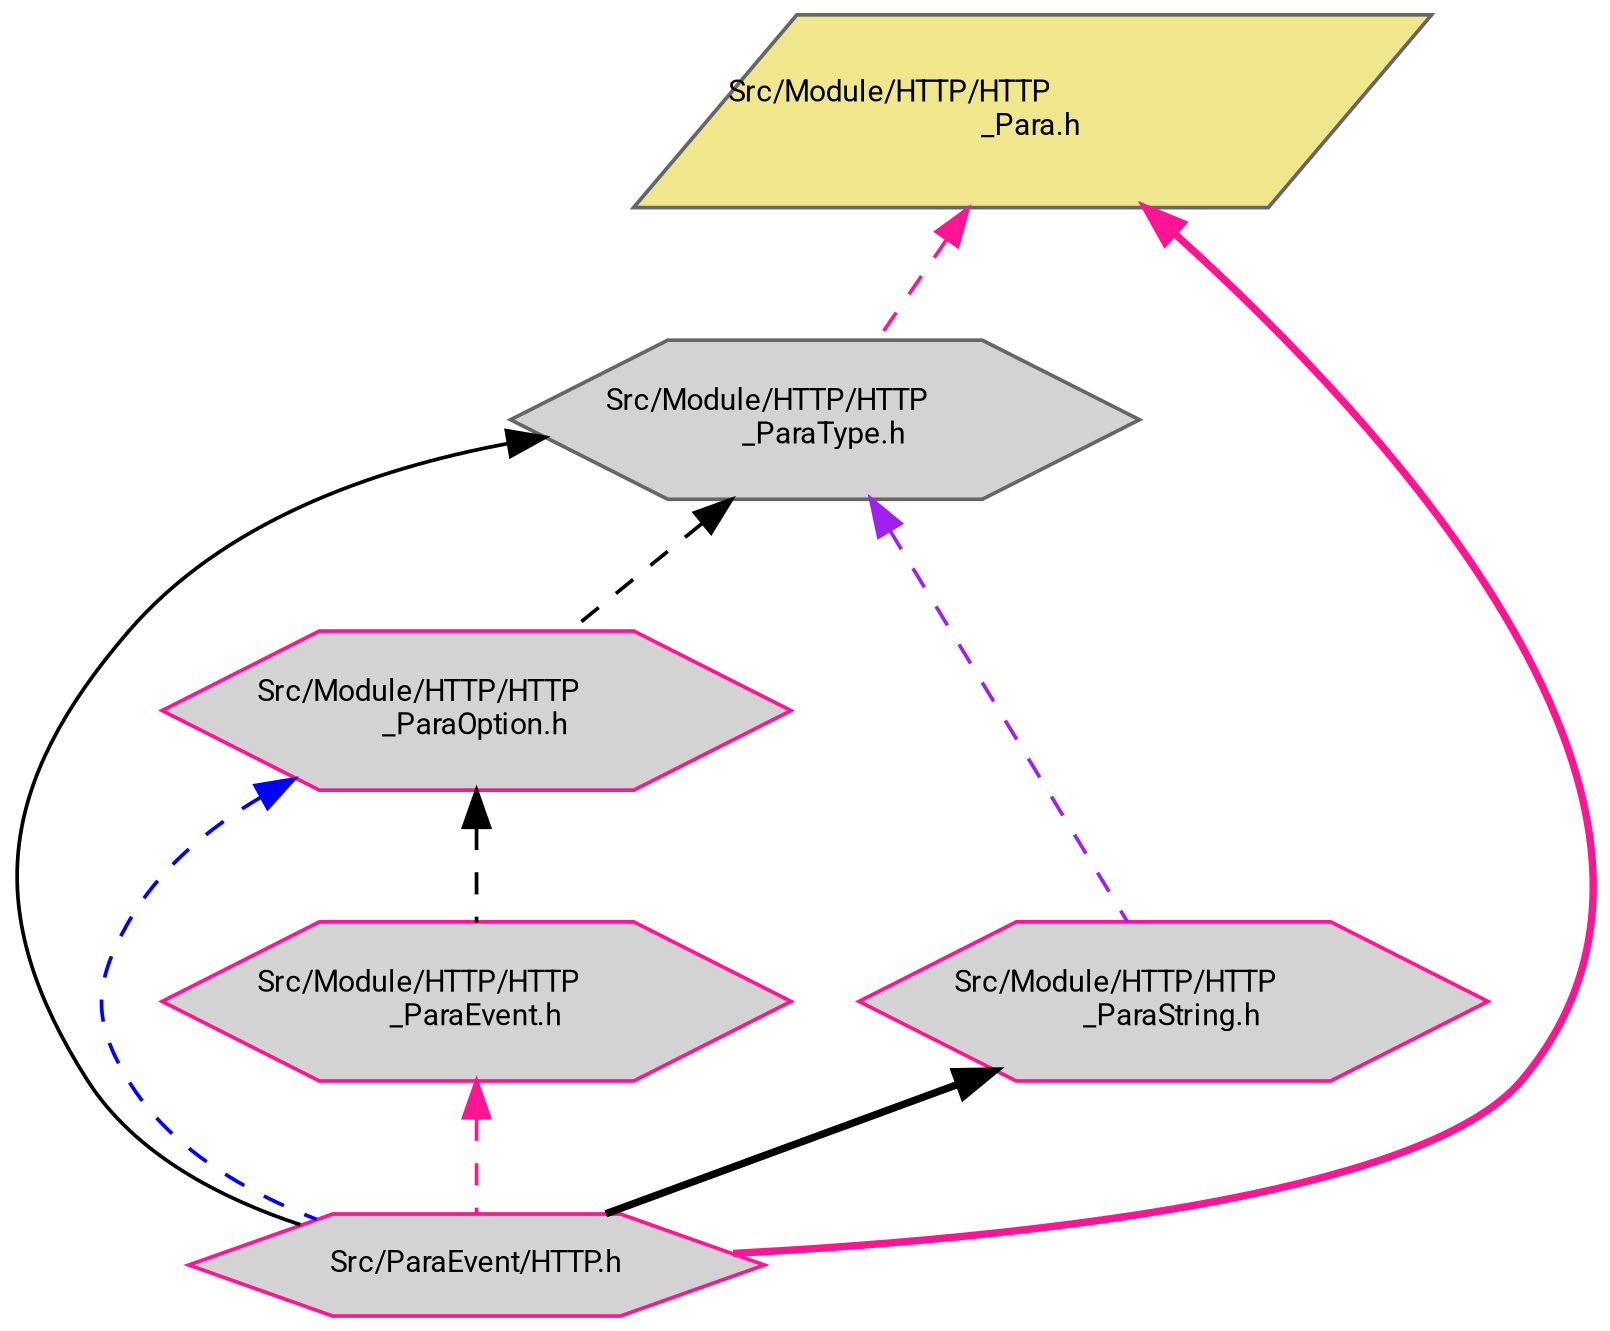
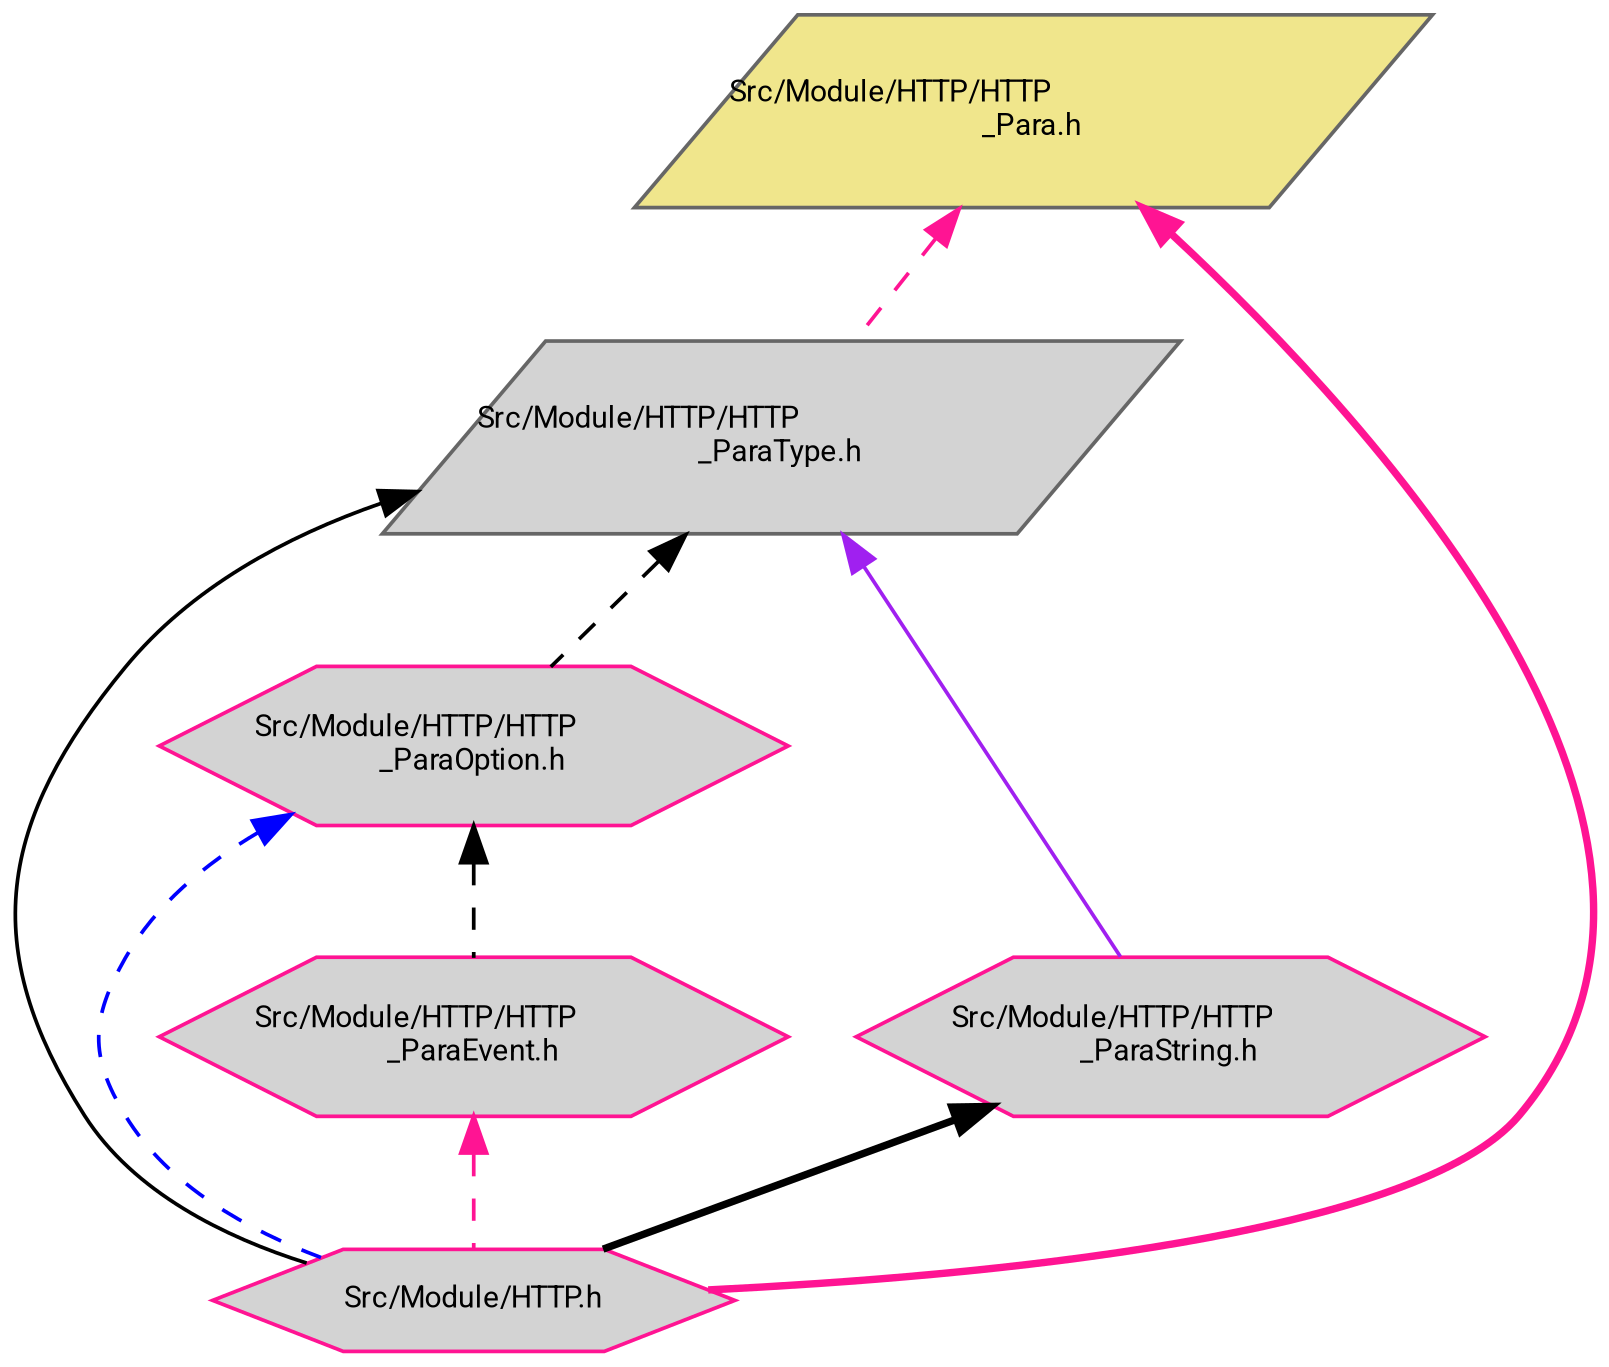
node "Src/Module/HTTP/HTTP _ParaType.h": shape hexagon -> parallelogram
edge "Src/Module/HTTP/HTTP _ParaString.h" -> "Src/Module/HTTP/HTTP _ParaType.h": style dashed -> solid
node "Src/ParaEvent/HTTP.h": label "Src/ParaEvent/HTTP.h" -> "Src/Module/HTTP.h"
